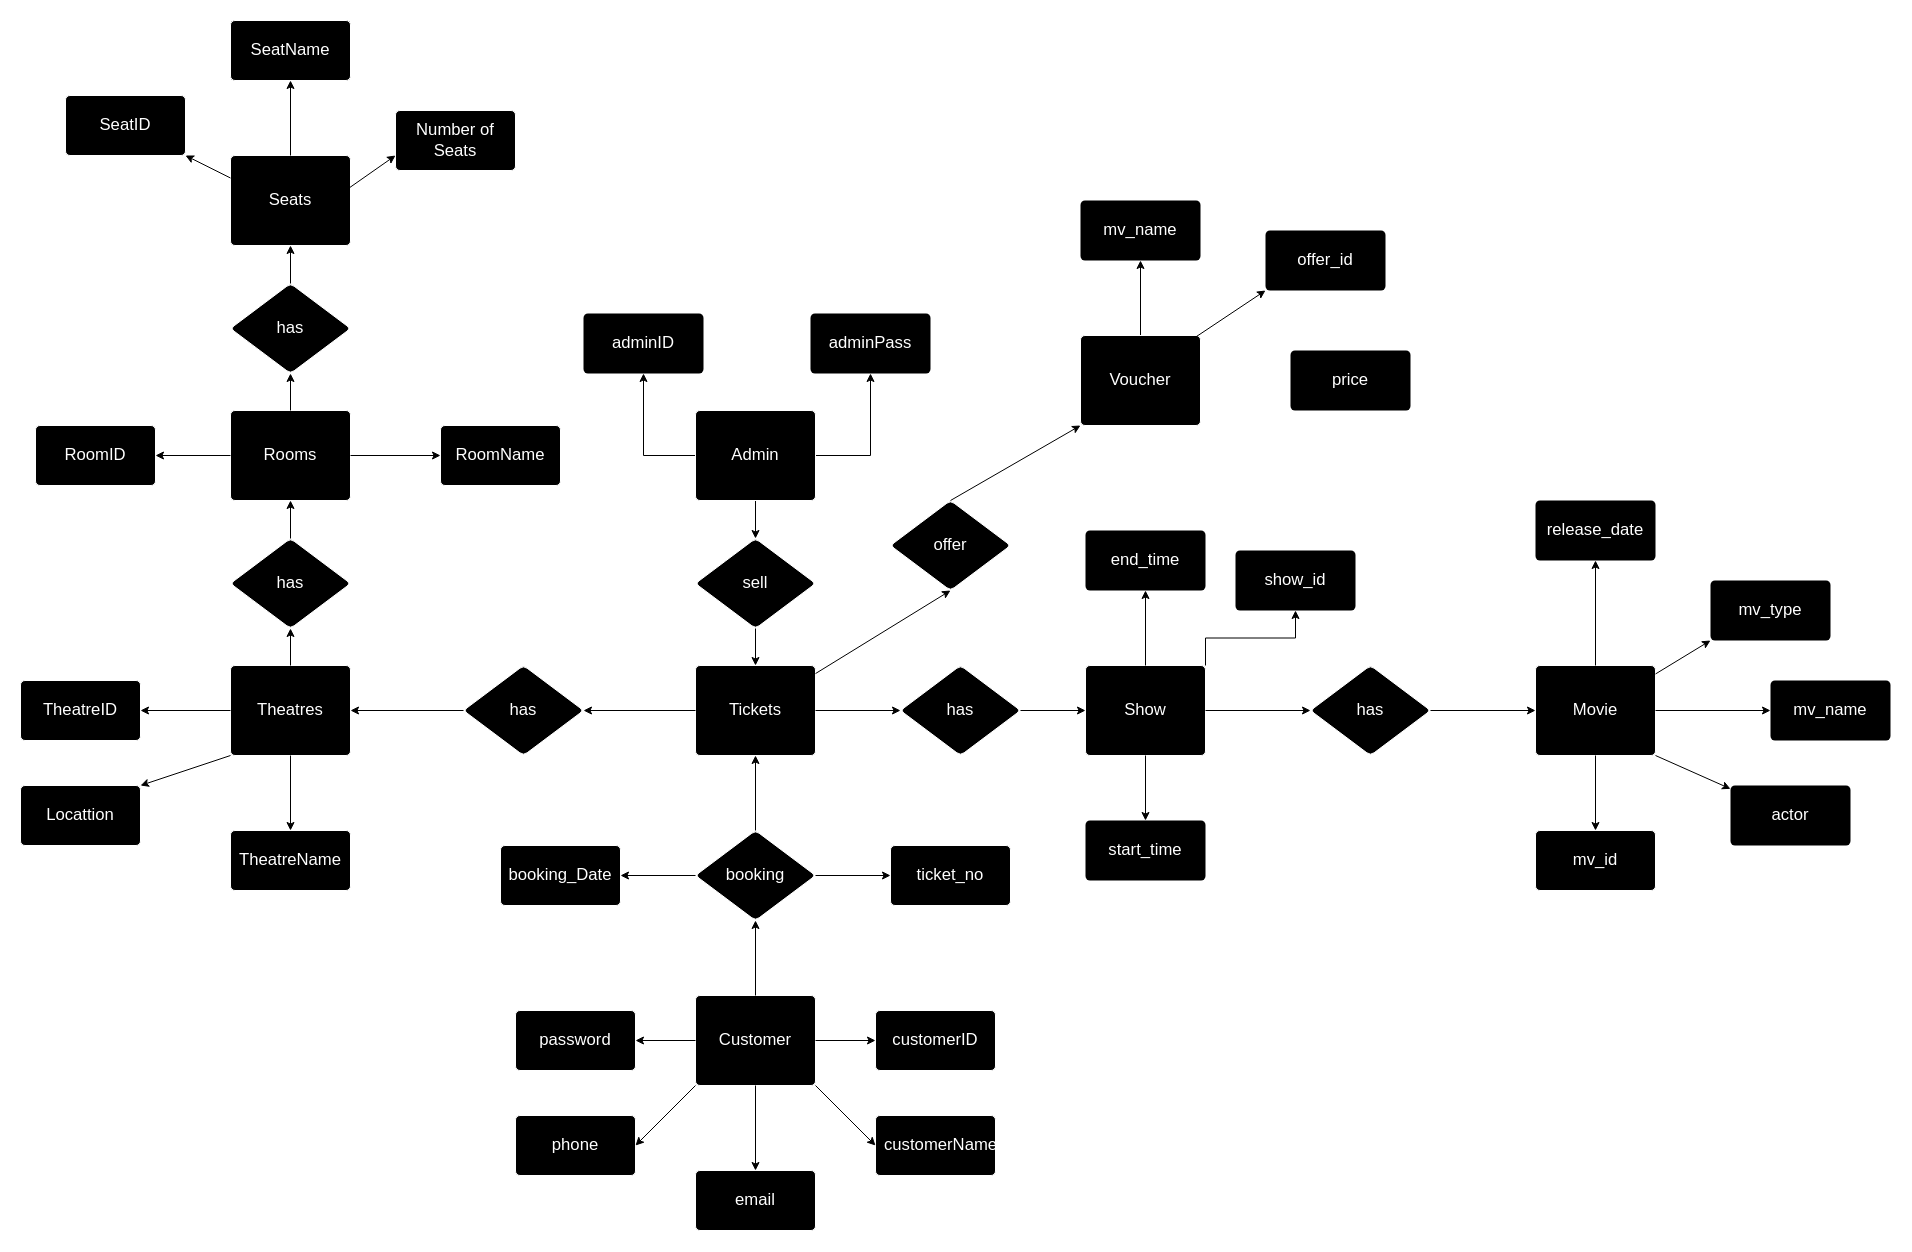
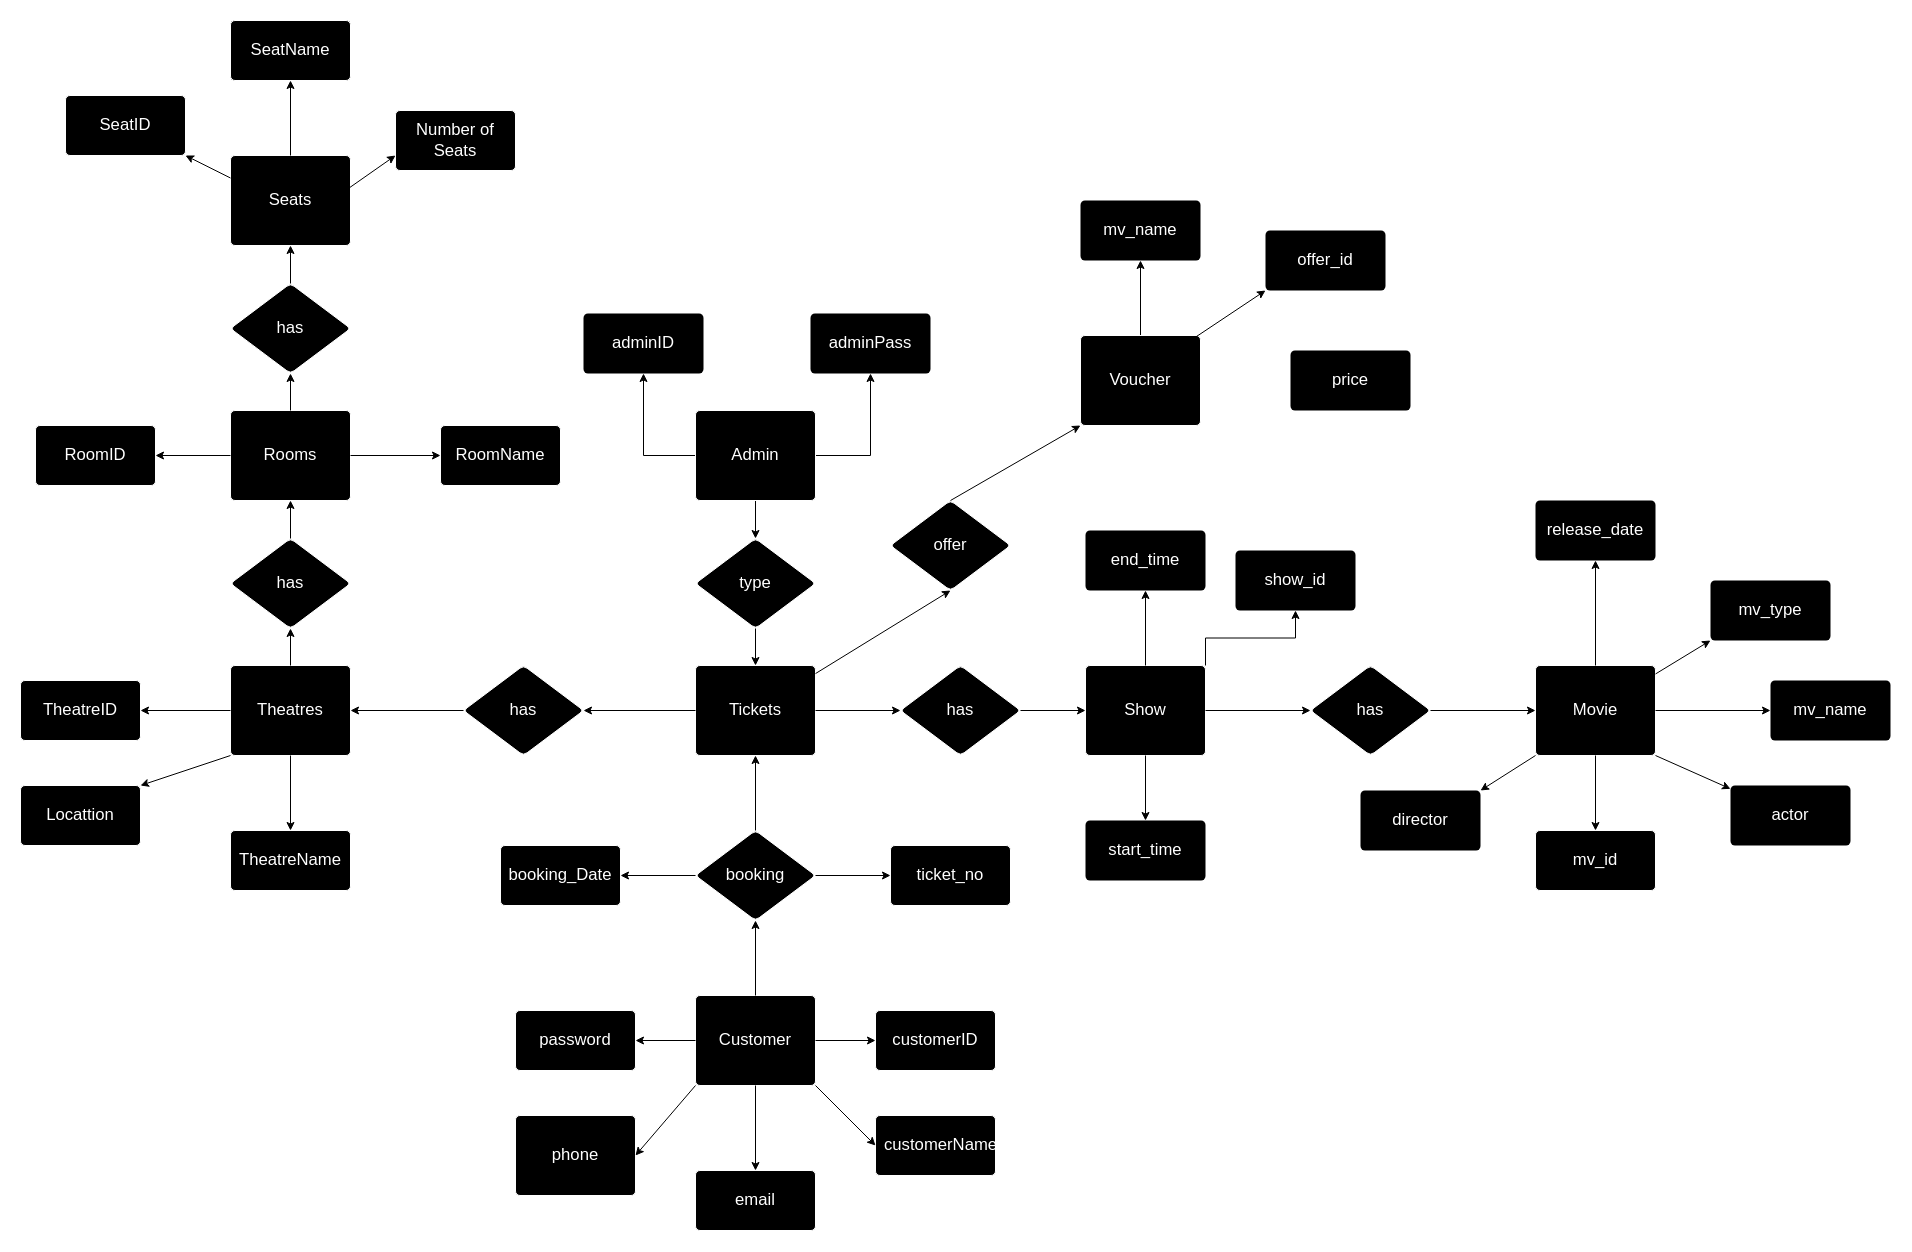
node "sell": label "sell" -> "type"
edge "Movie" -> "director": added
node "director": added
node "phone": size 120x60 -> 120x80
